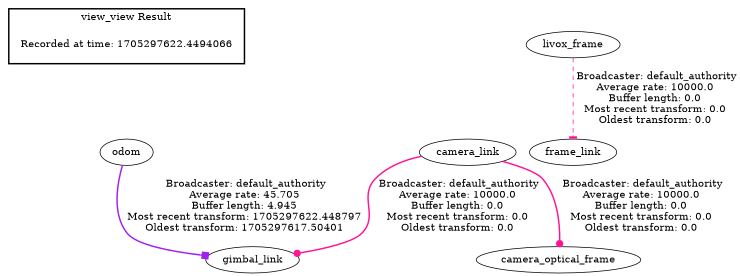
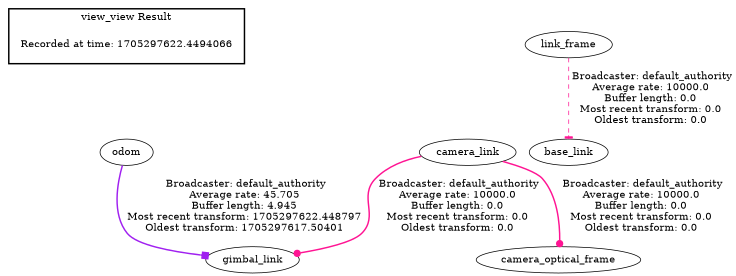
node "livox_frame": label "livox_frame" -> "link_frame"
node "frame_link": label "frame_link" -> "base_link"
